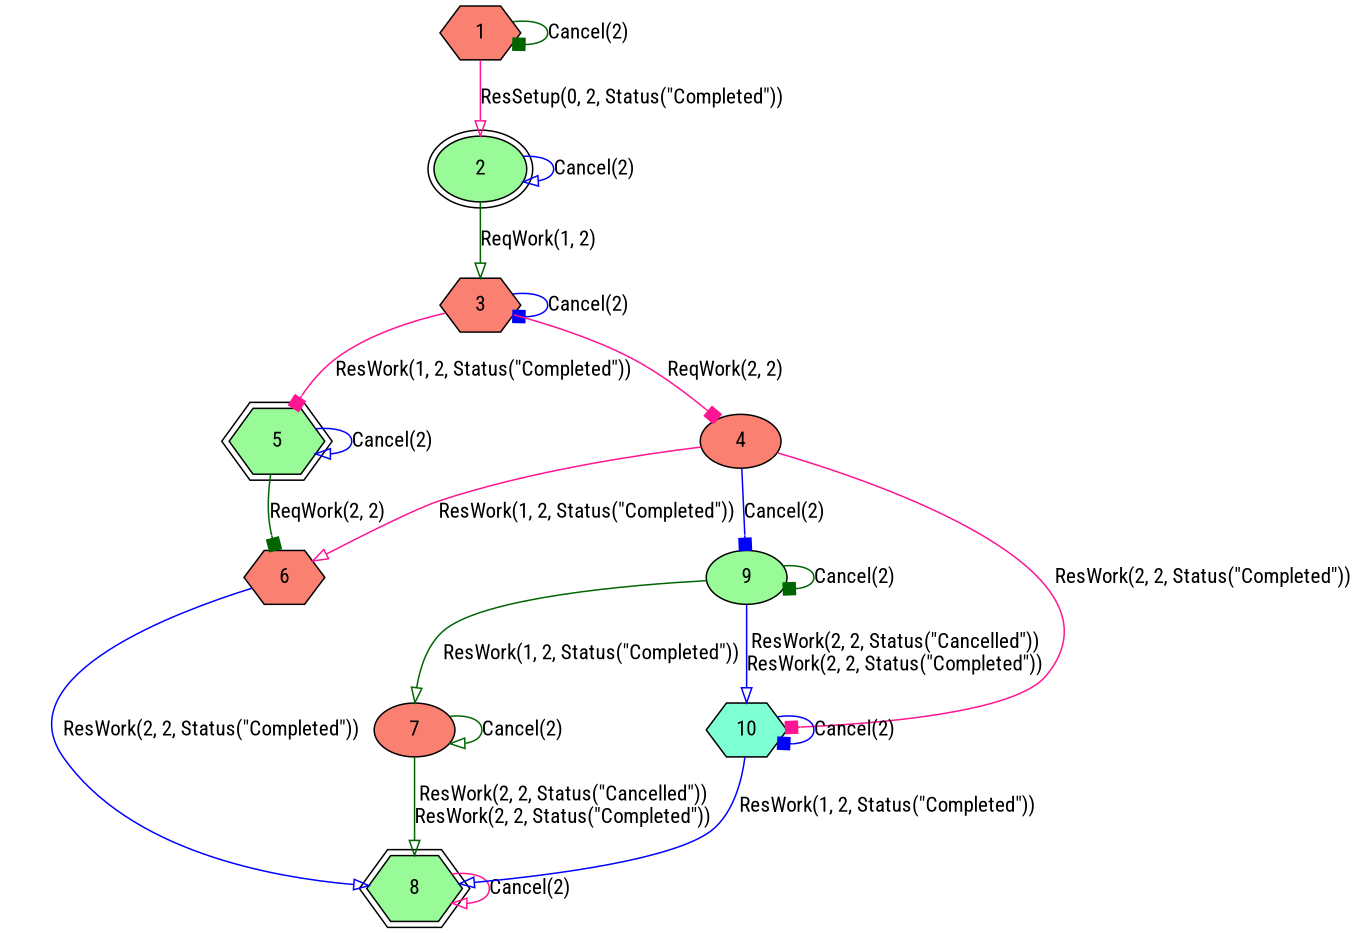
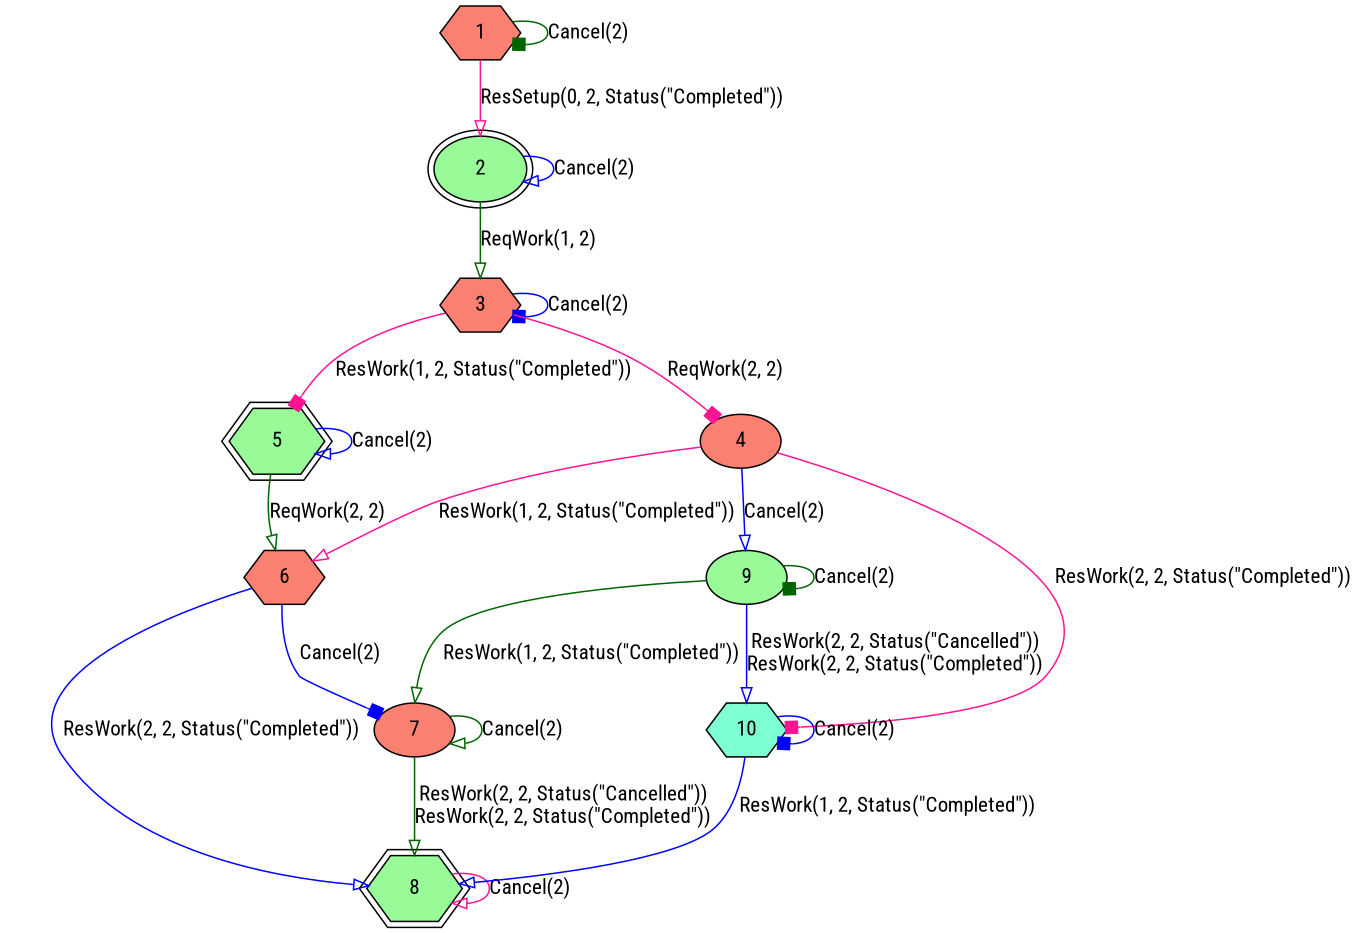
edge "4" -> "9": arrowhead box -> onormal
edge "5" -> "6": arrowhead box -> onormal
edge "6" -> "7": added, label "Cancel(2)"
